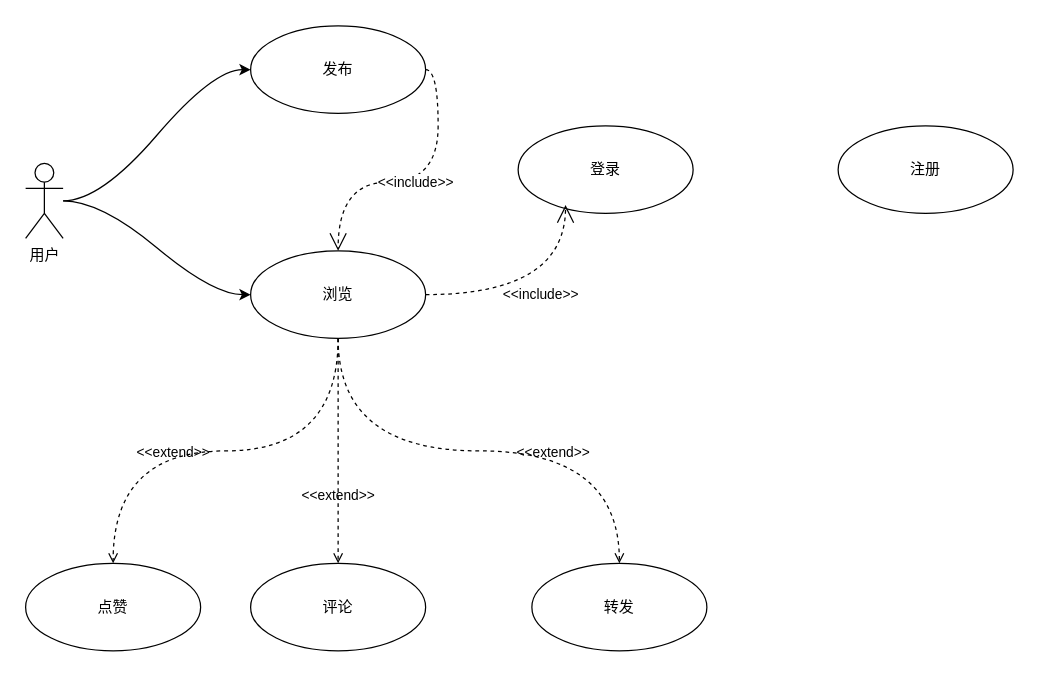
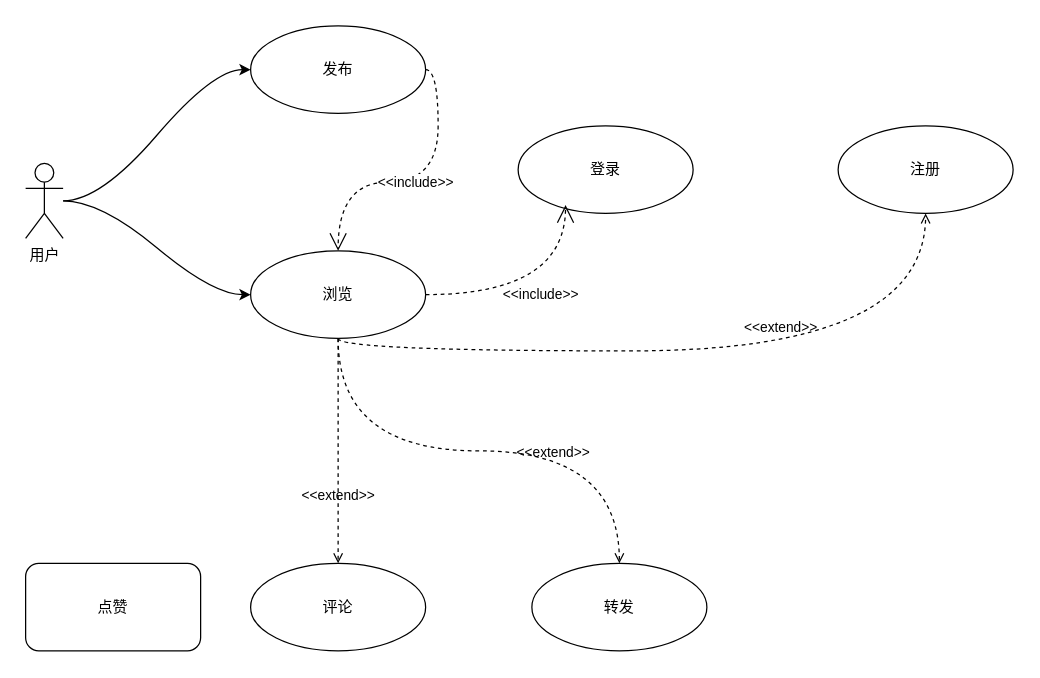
edge "浏览" -> "点赞": now "浏览" -> "注册"
node "点赞": shape ellipse -> rounded rectangle
